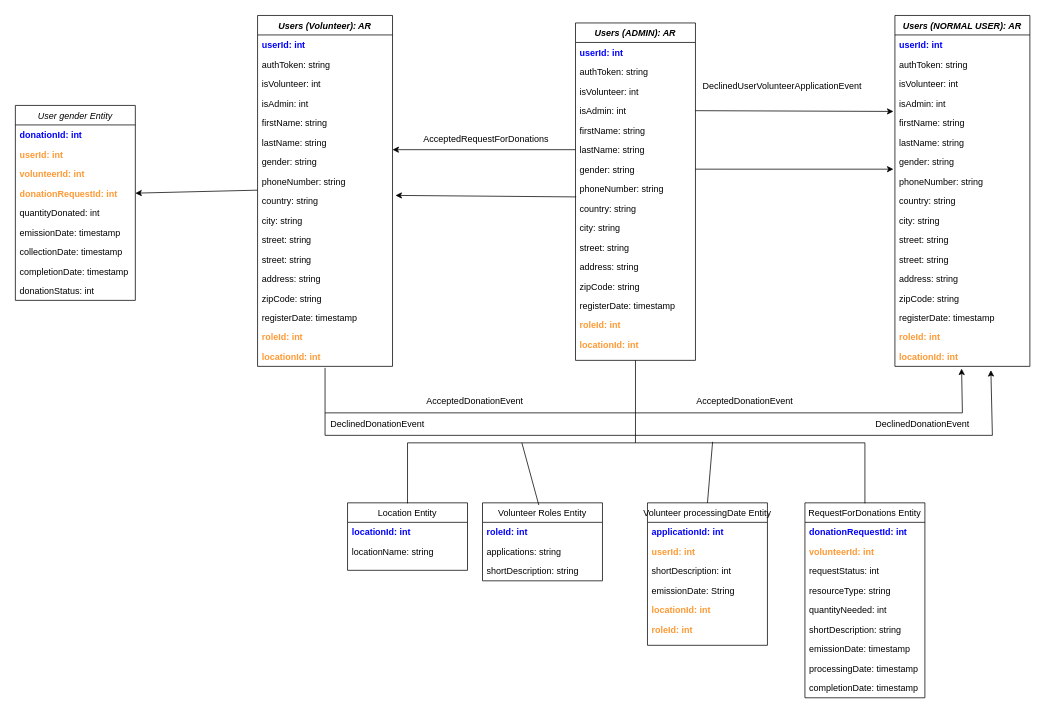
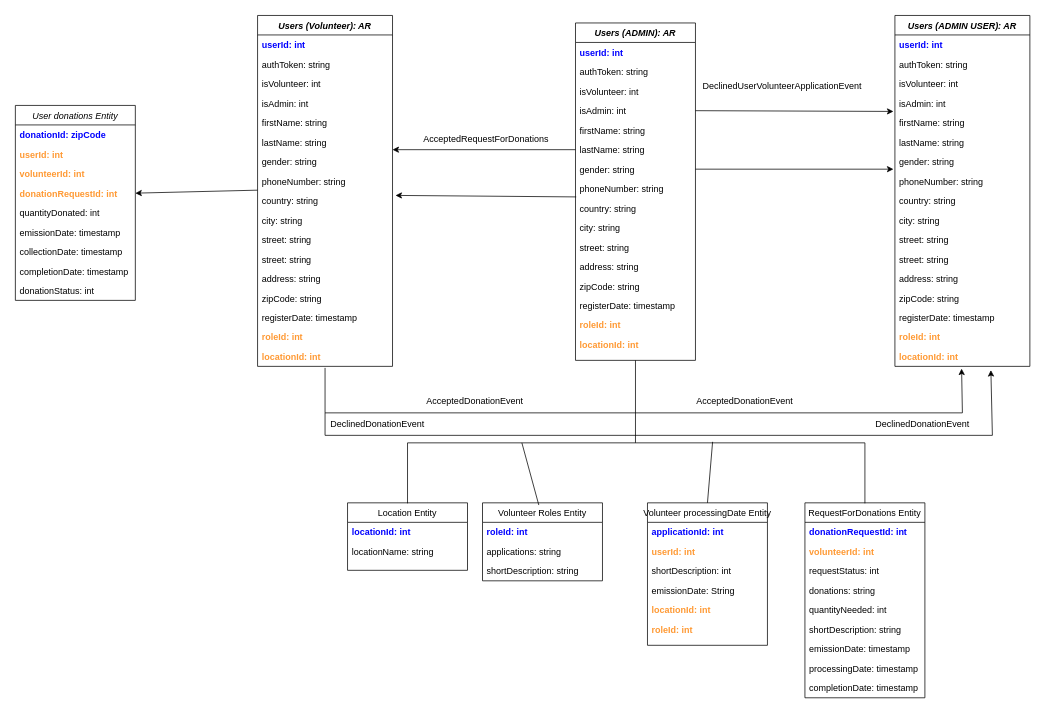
node "Users (NORMAL USER): AR": label "Users (NORMAL USER): AR" -> "Users (ADMIN USER): AR"
node "User gender Entity": label "User gender Entity" -> "User donations Entity"
node "donationId: int": label "donationId: int" -> "donationId: zipCode"
node "resourceType: string": label "resourceType: string" -> "donations: string"
